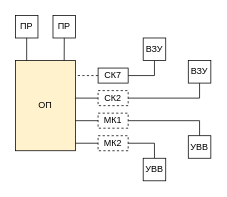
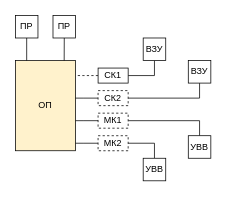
node "СК7": label "СК7" -> "СК1"
